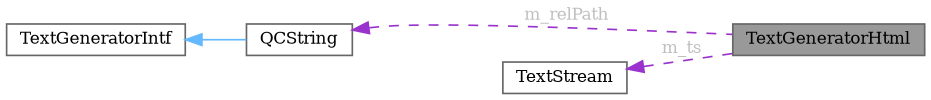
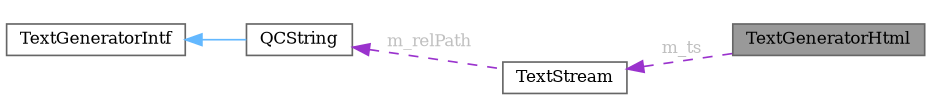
edge "TextGeneratorHtml" -> "QCString": now "TextStream" -> "QCString"
